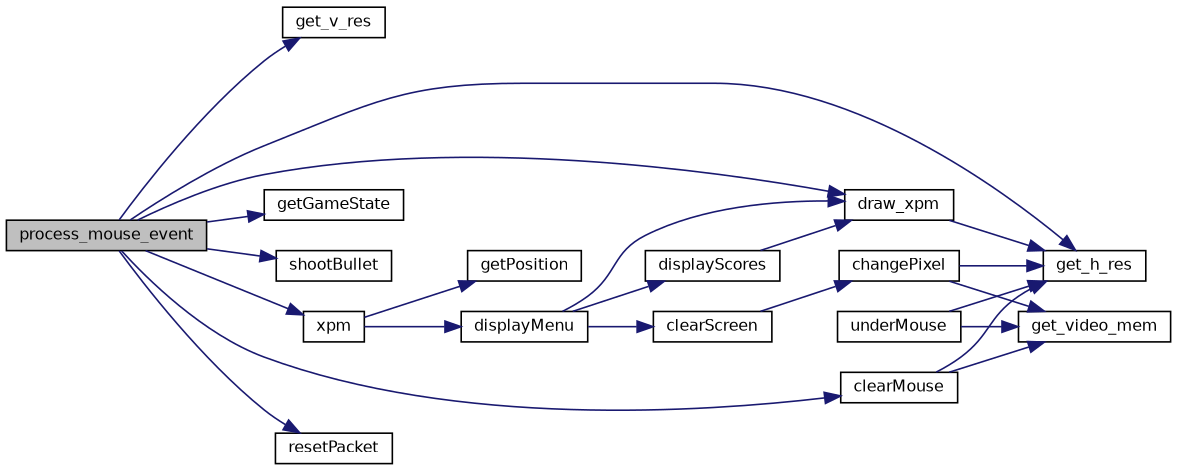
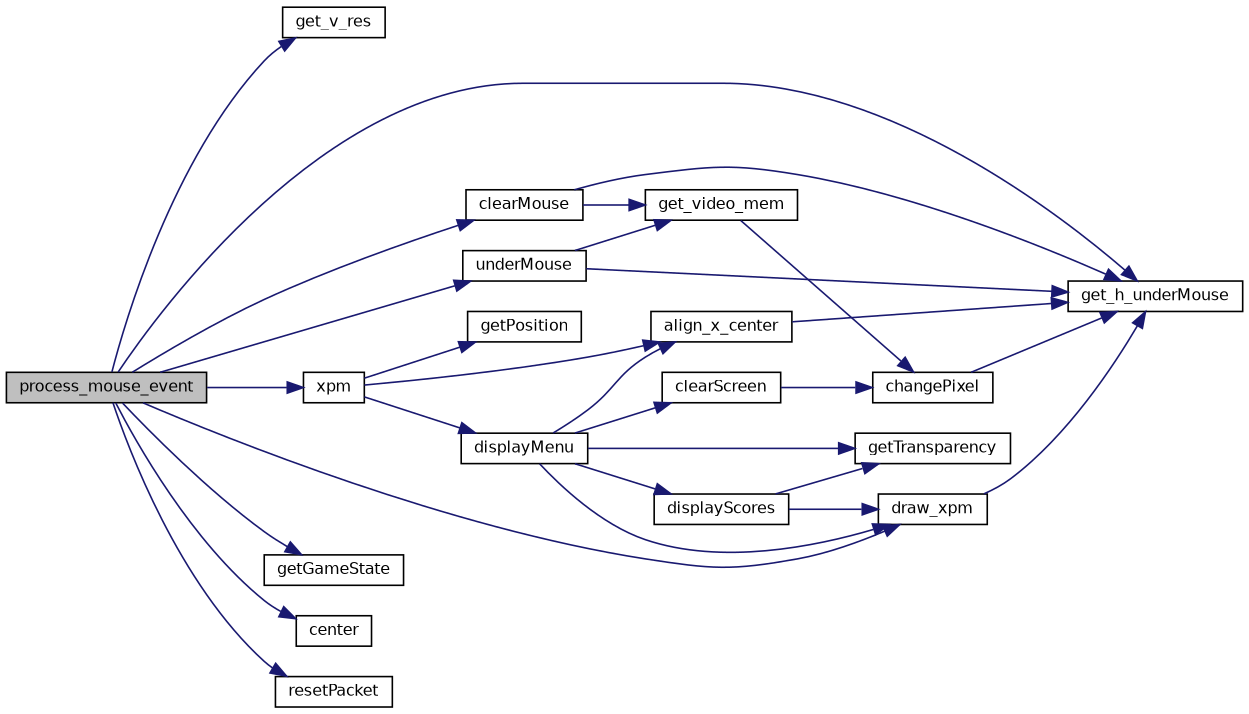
node "shootBullet": label "shootBullet" -> "center"
node "get_h_res": label "get_h_res" -> "get_h_underMouse"
edge "changePixel" -> "get_video_mem": reversed
node "align_x_center": added
edge "process_mouse_event" -> "underMouse": added
node "getTransparency": added
